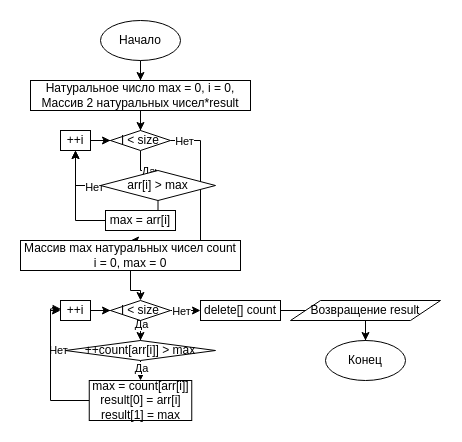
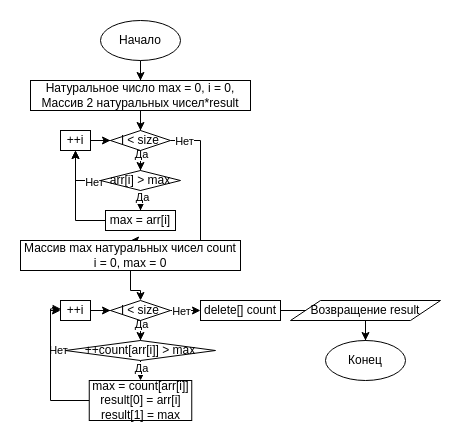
node "arr[i] > max": size 115x30 -> 80x20
